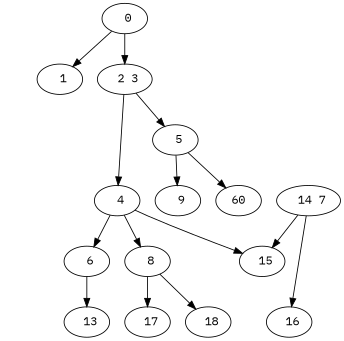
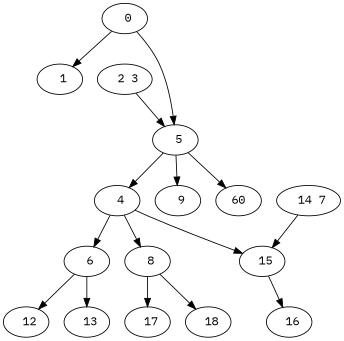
edge "0" -> "2 3": now "0" -> "5"
edge "2 3" -> "4": now "5" -> "4"
edge "14 7" -> "16": now "15" -> "16"
node "12": added
